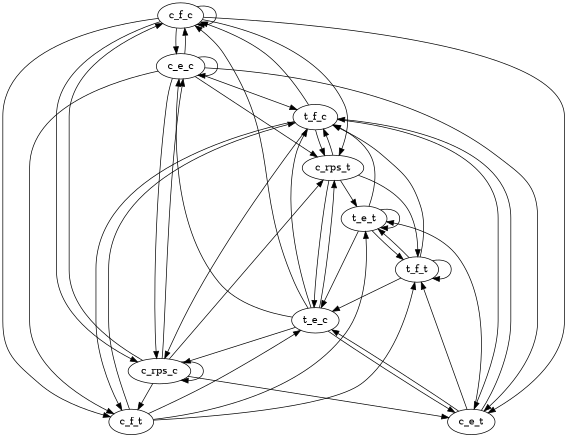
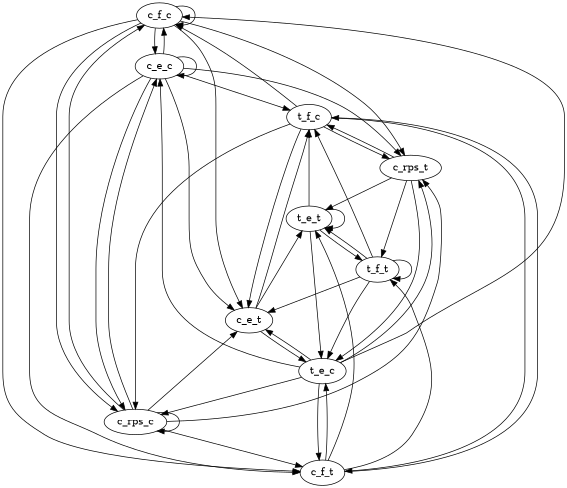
edge "t_e_c" -> "t_f_c": now "t_e_c" -> "c_f_t"
edge "c_e_t" -> "t_f_t": reversed
